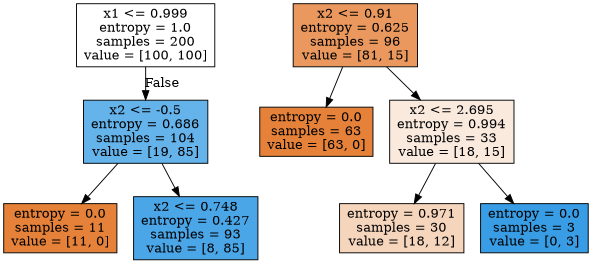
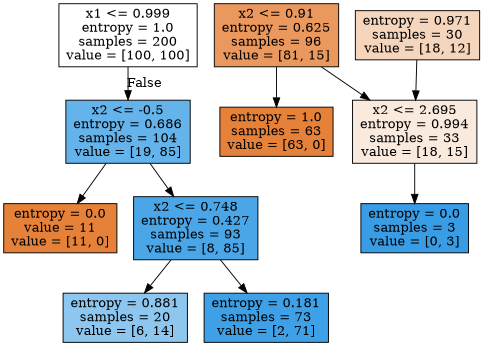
node "entropy = 0.0 samples = 63 value = [63, 0]": label "entropy = 0.0 samples = 63 value = [63, 0]" -> "entropy = 1.0 samples = 63 value = [63, 0]"
edge "x2 <= 2.695 entropy = 0.994 samples = 33 value = [18, 15]" -> "entropy = 0.971 samples = 30 value = [18, 12]": reversed
node "entropy = 0.0 samples = 11 value = [11, 0]": label "entropy = 0.0 samples = 11 value = [11, 0]" -> "entropy = 0.0 value = 11 value = [11, 0]"
node "entropy = 0.881 samples = 20 value = [6, 14]": added
node "entropy = 0.181 samples = 73 value = [2, 71]": added
